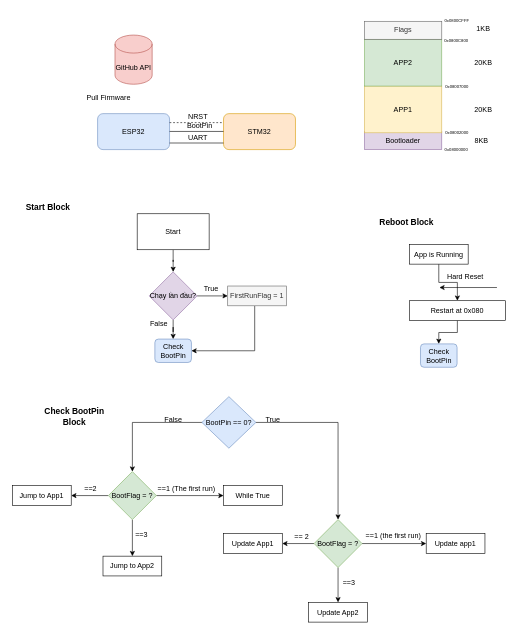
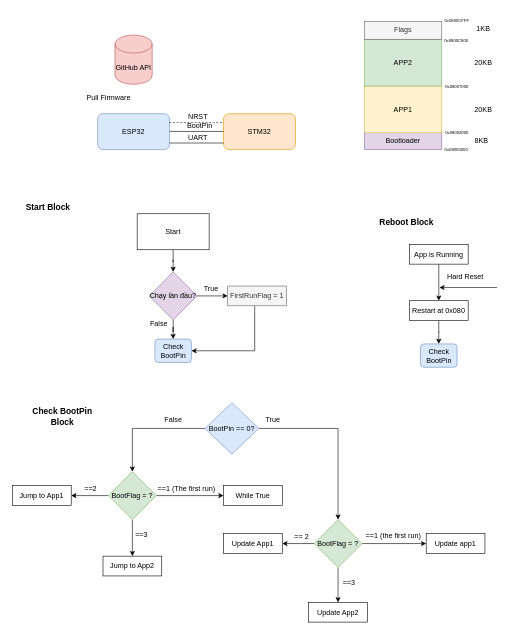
node "Restart at 0x080": size 96x20 -> 59x20
node "Check BootPin Block": moved (74, 417) -> (62, 417)
node "BootPin == 0?": moved (229, 423) -> (232, 429)
